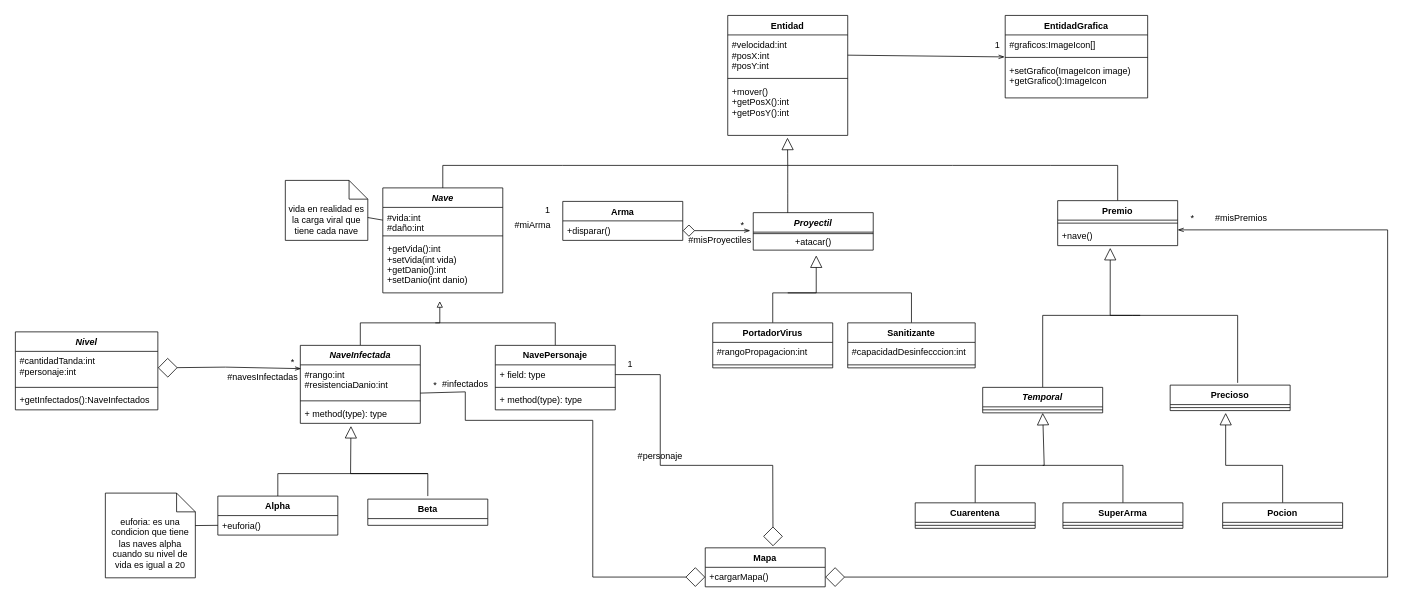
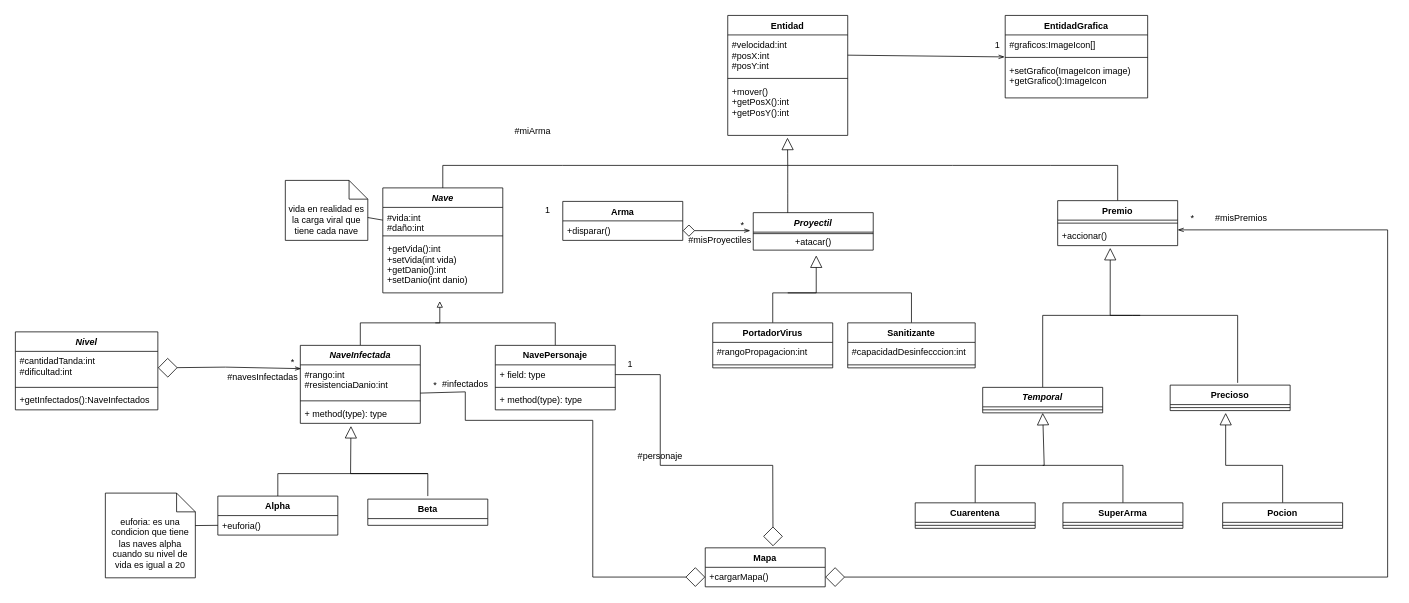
node "#miArma": moved (533, 225) -> (533, 132)
node "+nave()": label "+nave()" -> "+accionar()"
node "#cantidadTanda:int #personaje:int": label "#cantidadTanda:int #personaje:int" -> "#cantidadTanda:int #dificultad:int"
